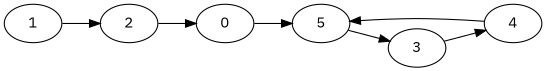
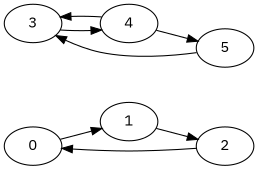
edge "4" -> "3": added
edge "0" -> "5": now "0" -> "1"
